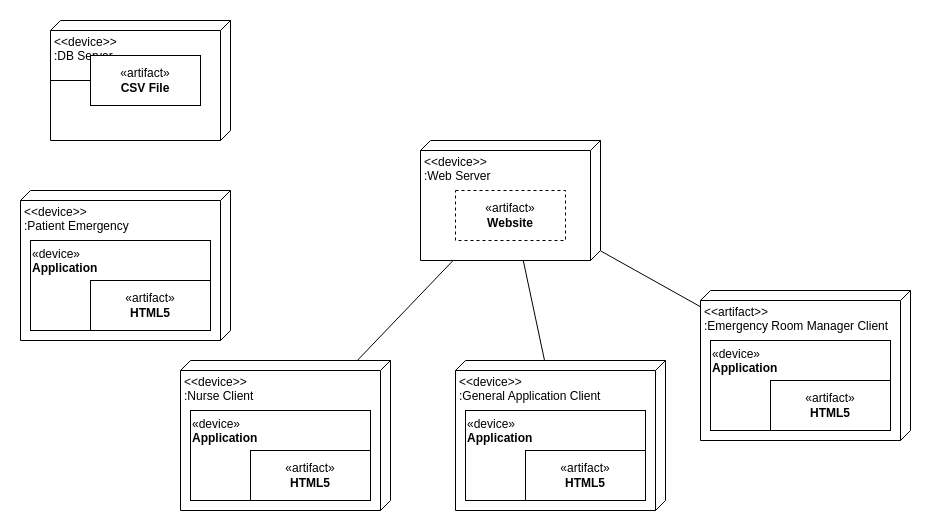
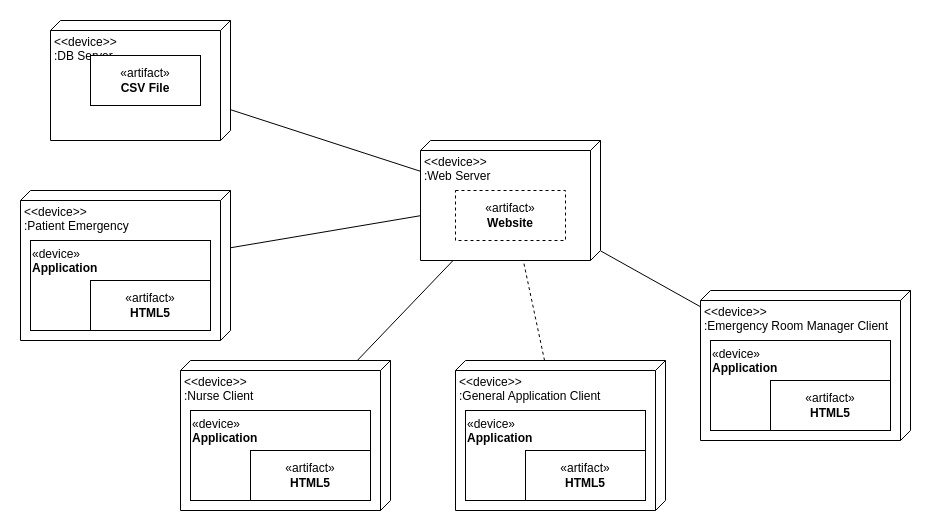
edge "<<device>> :DB Server" -- "«artifact» CSV File": now "<<device>> :DB Server" -- "<<device>> :Web Server"
edge "<<device>> :Web Server" -- "<<device>> :Patient Emergency": added
edge "<<device>> :Web Server" -- "<<device>> :General Application Client": style solid -> dashed
node "<<artifact>> :Emergency Room Manager Client": label "<<artifact>> :Emergency Room Manager Client" -> "<<device>> :Emergency Room Manager Client"
